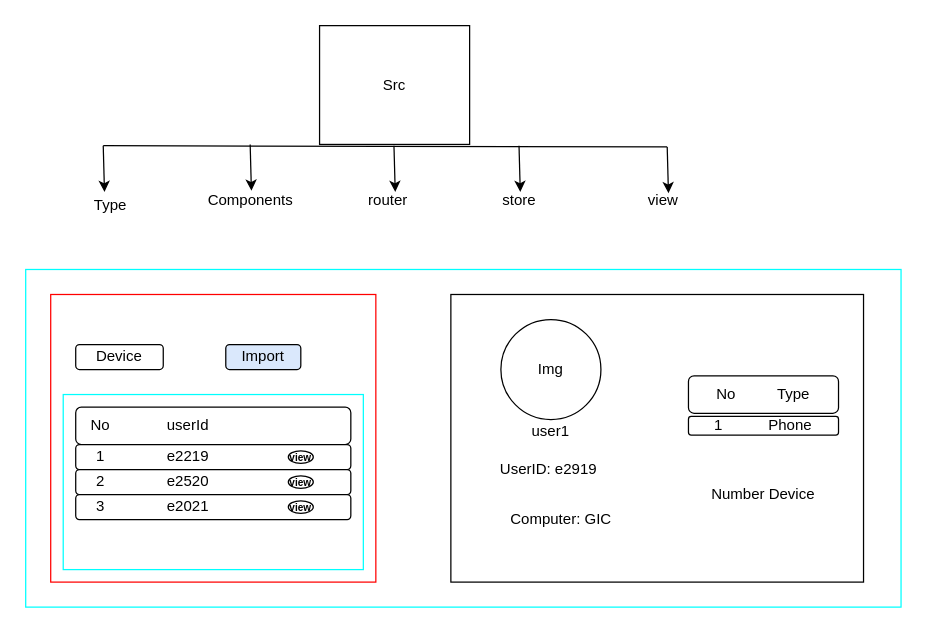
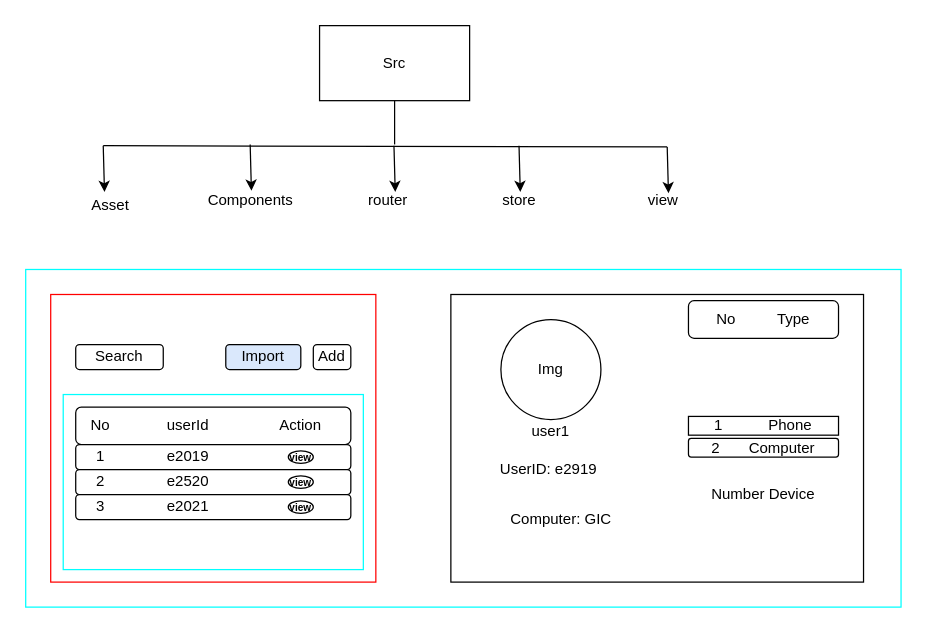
node "Src": size 150x119 -> 150x75
node "Type": label "Type" -> "Asset"
node "Device": label "Device" -> "Search"
node "Add": added
node "No Type": moved (763, 394) -> (763, 319)
node "Action": added
node "1 Phone": shape rounded rectangle -> rectangle
node "2 Computer": added
node "e2219": label "e2219" -> "e2019"
